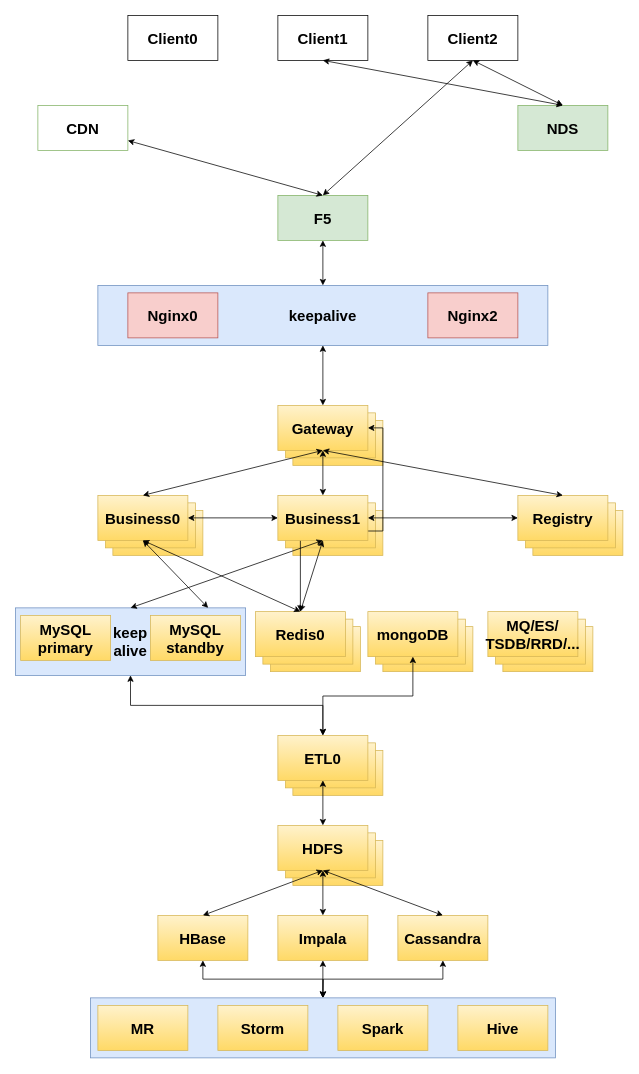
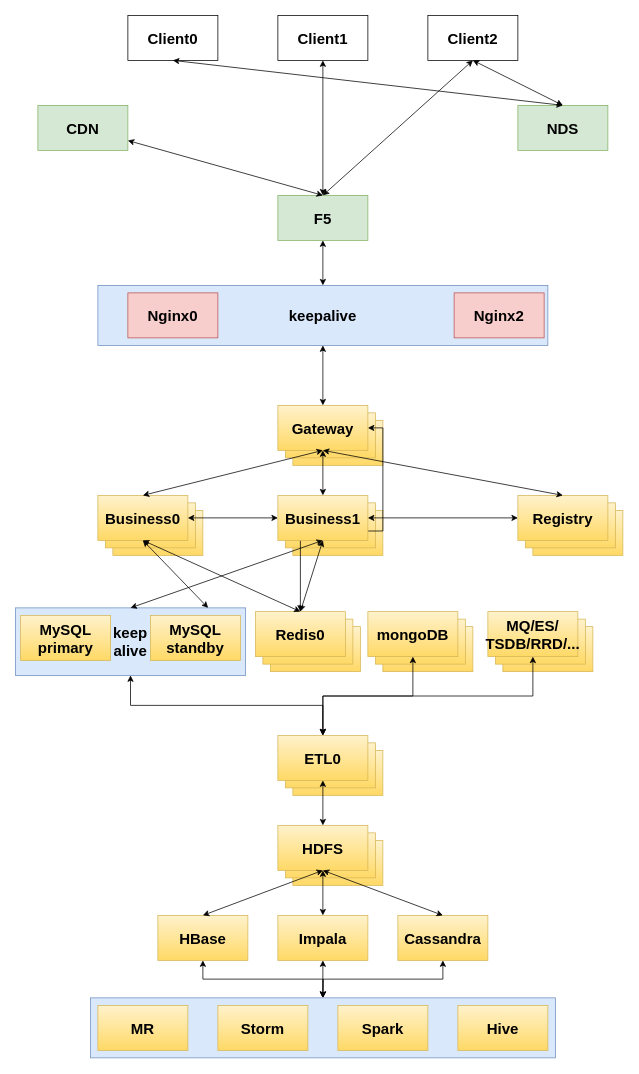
edge "Client1" -- "F5": added
edge "Client1" -- "NDS": removed
edge "Client0" -- "NDS": added
node "CDN": fillcolor #ffffff -> #d5e8d4
node "Nginx2": moved (473, 315) -> (499, 315)
edge "MQ/ES/ TSDB/RRD/..." -- "ETL0": added
